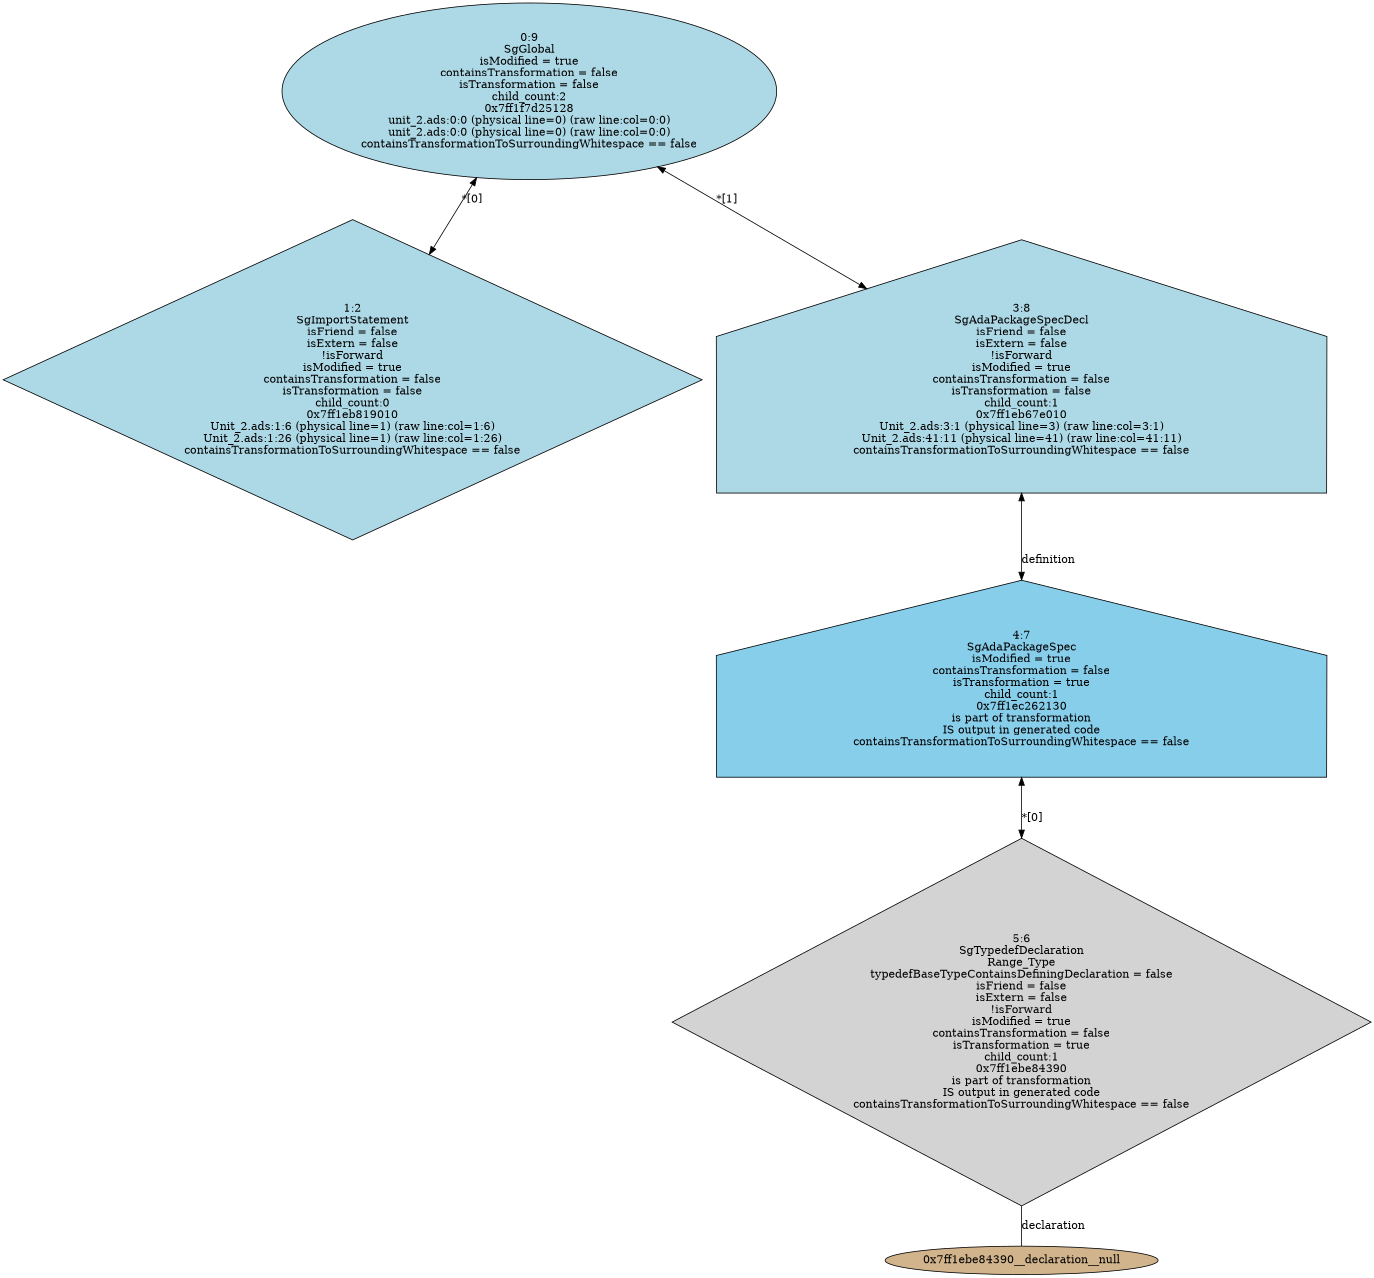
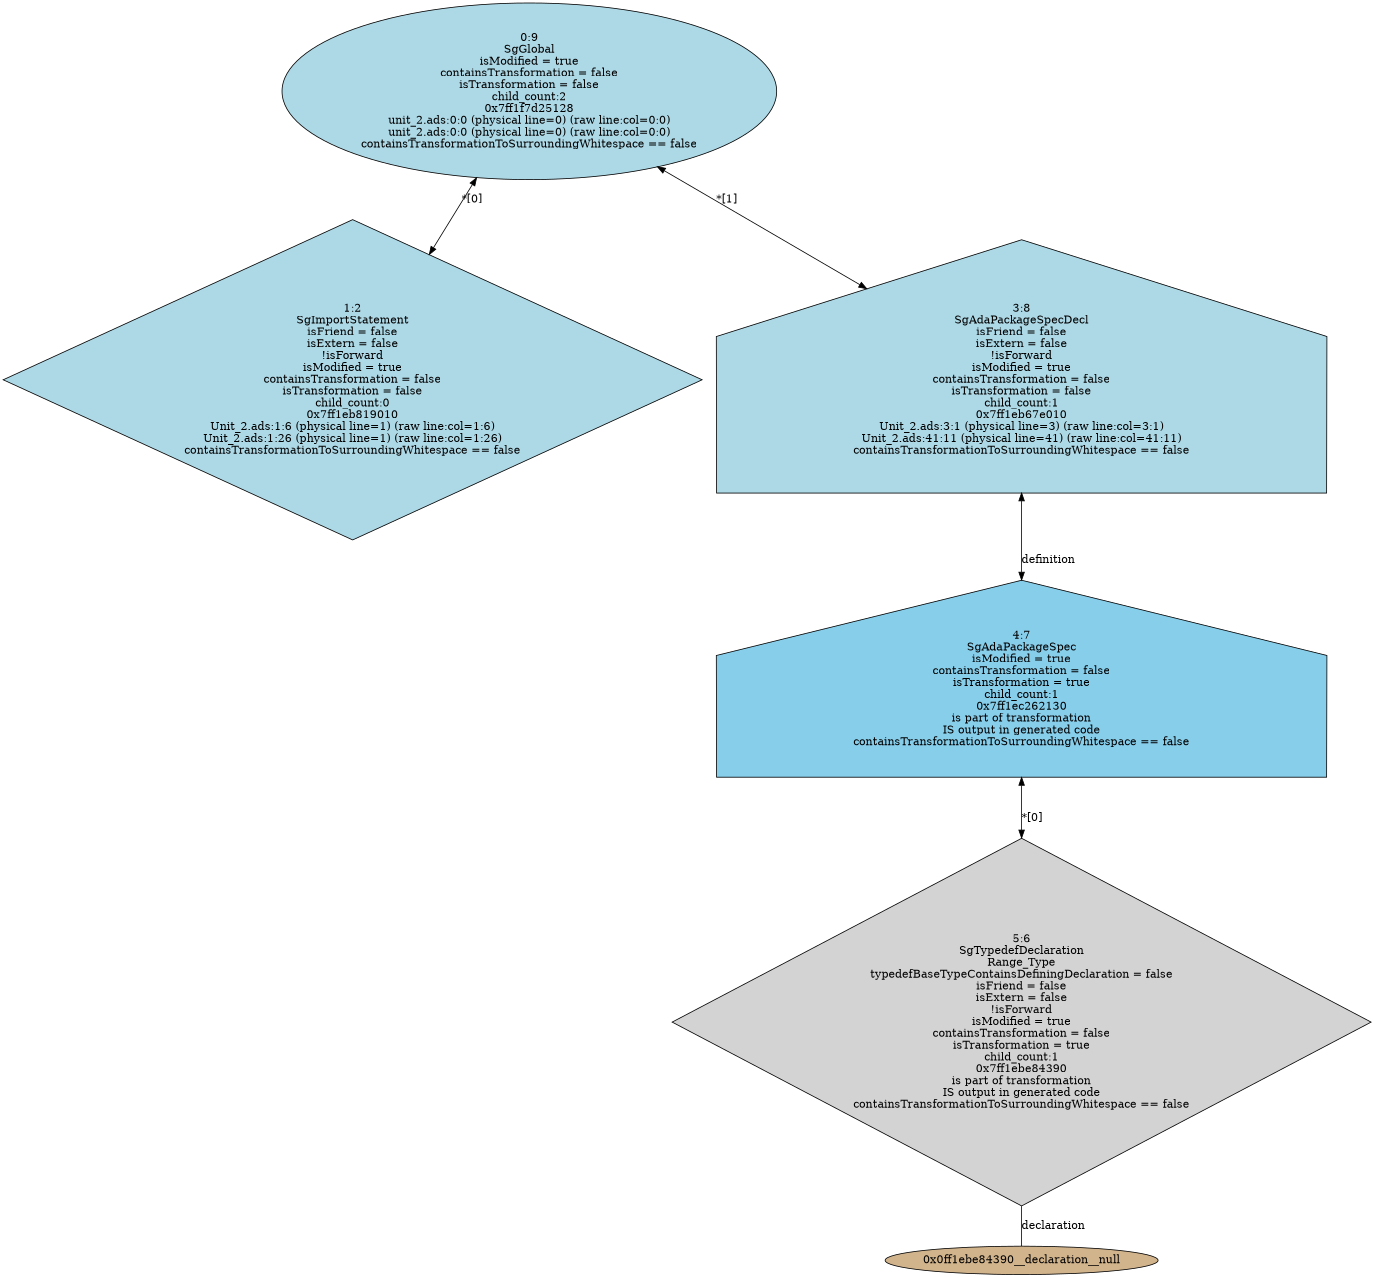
node "0x7ff1ebe84390__declaration__null": label "0x7ff1ebe84390__declaration__null" -> "0x0ff1ebe84390__declaration__null"
